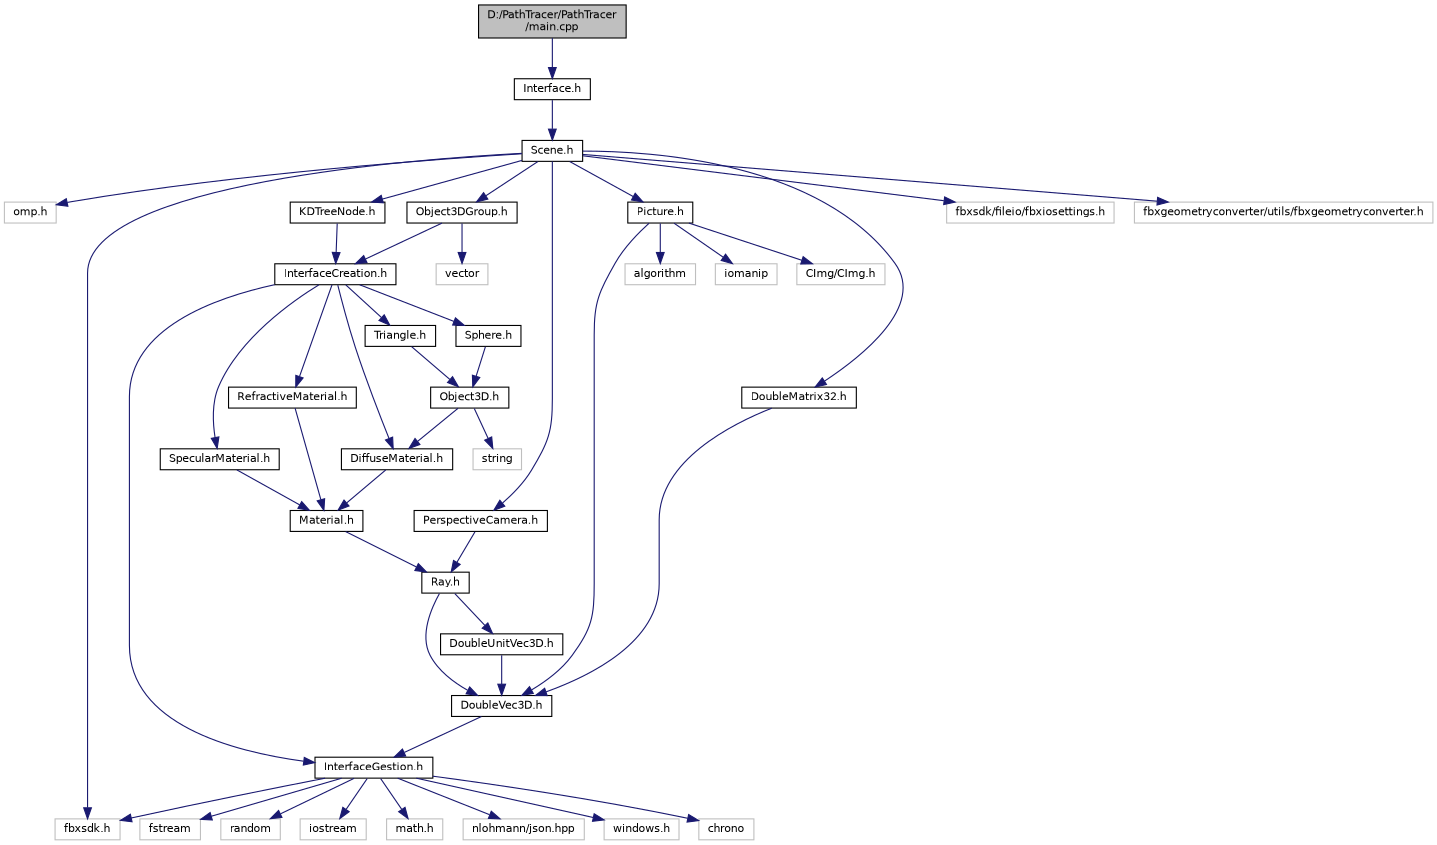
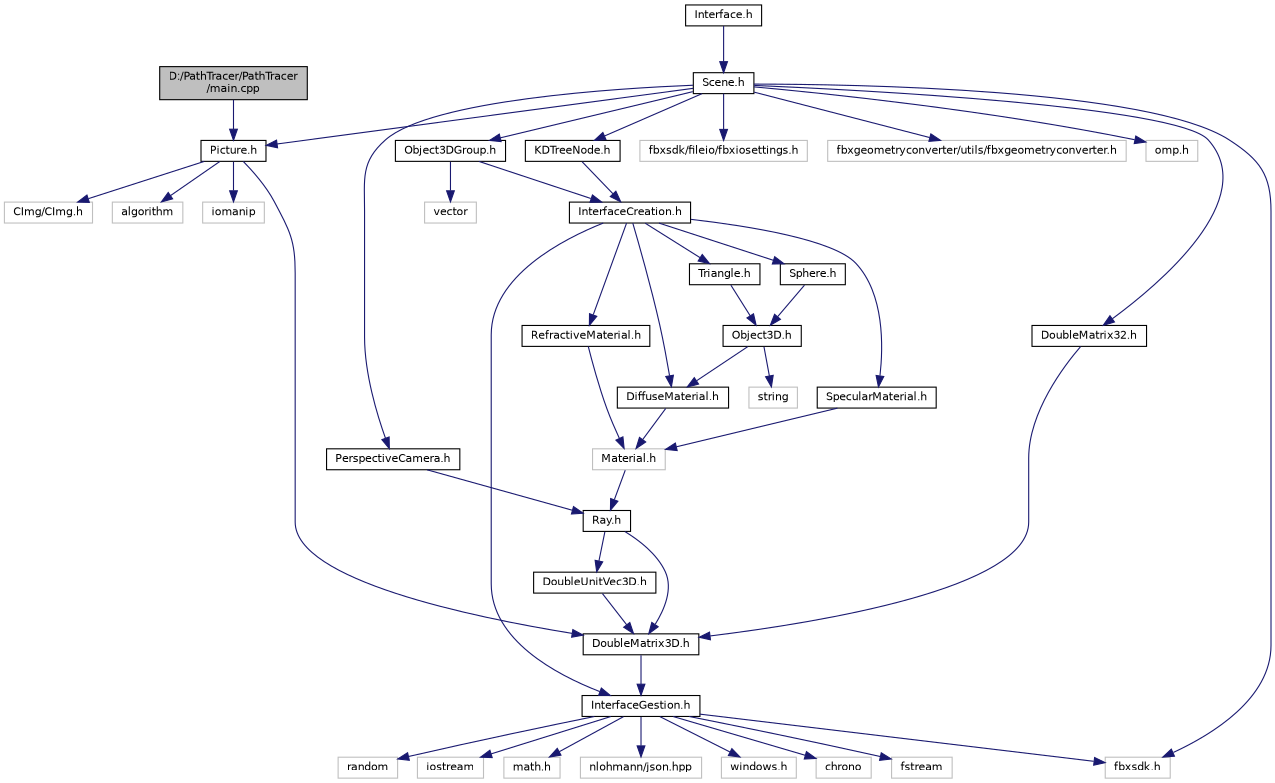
edge "D:/PathTracer/PathTracer /main.cpp" -> "Interface.h": now "D:/PathTracer/PathTracer /main.cpp" -> "Picture.h"
node "Material.h": color black -> grey75
node "DoubleVec3D.h": label "DoubleVec3D.h" -> "DoubleMatrix3D.h"
